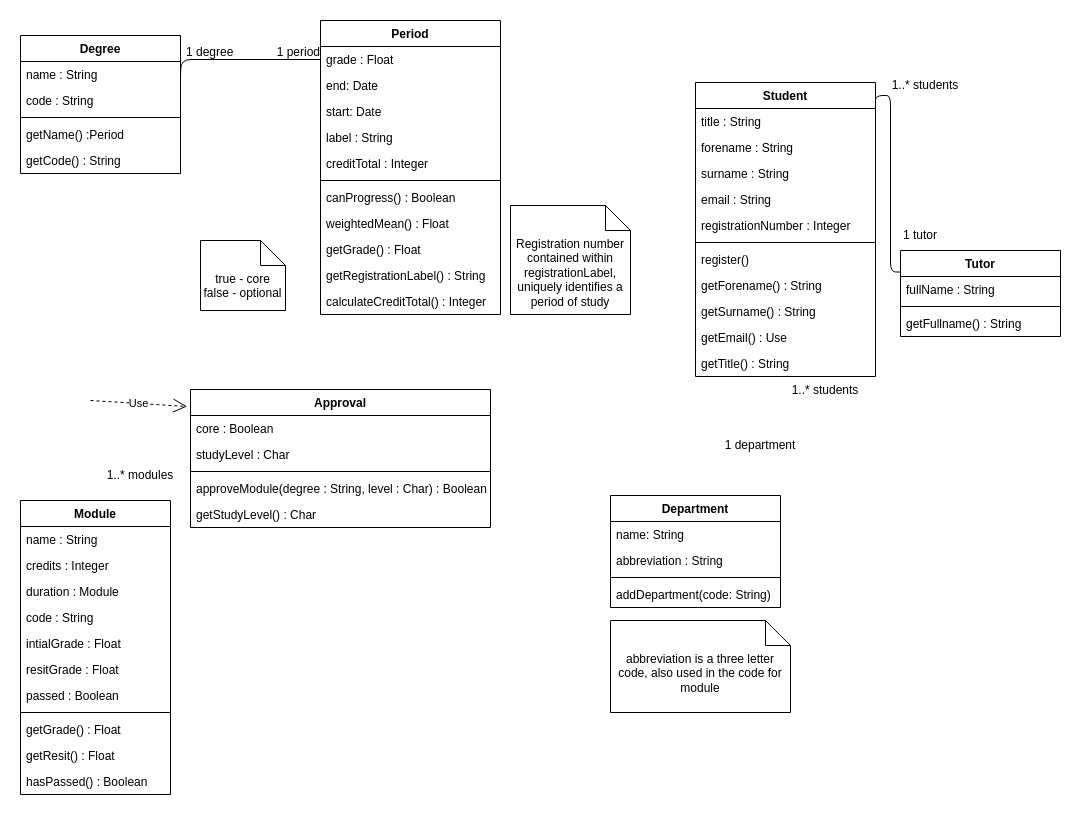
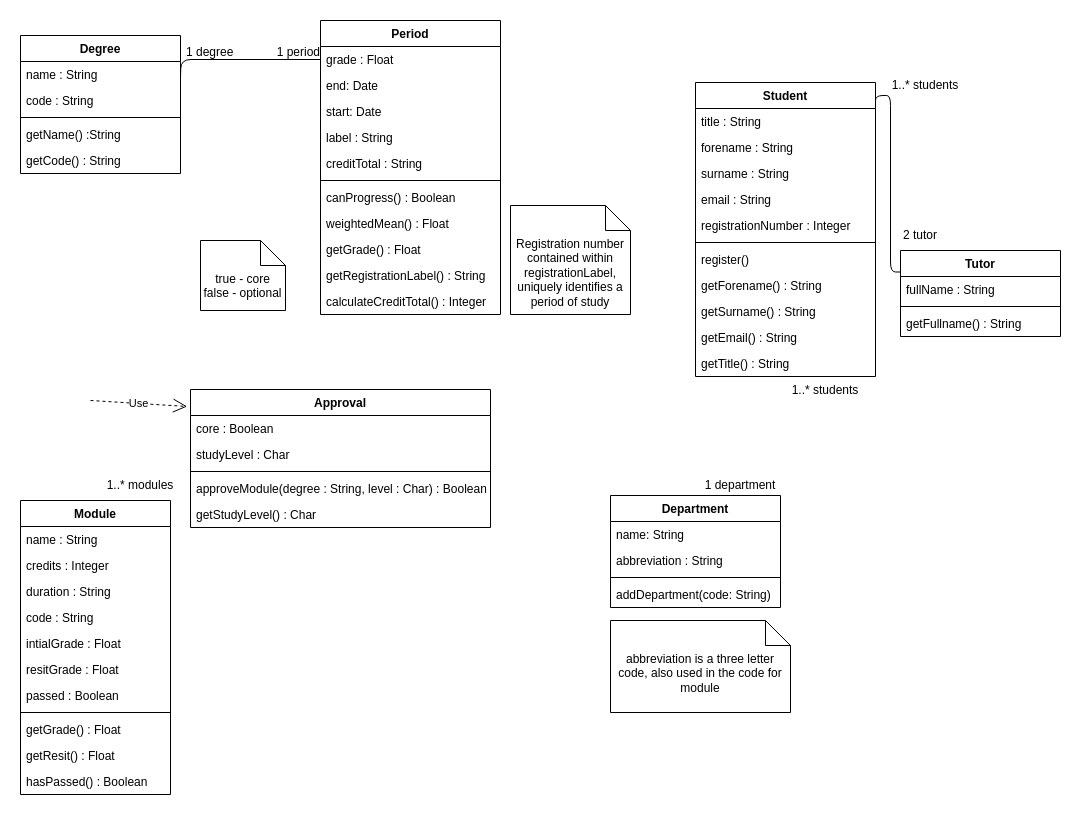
node "getName() :Period": label "getName() :Period" -> "getName() :String"
node "creditTotal : Integer": label "creditTotal : Integer" -> "creditTotal : String"
node "1 tutor": label "1 tutor" -> "2 tutor"
node "getEmail() : Use": label "getEmail() : Use" -> "getEmail() : String"
node "1 department": moved (761, 446) -> (741, 486)
node "1..* modules": moved (141, 476) -> (141, 486)
node "duration : Module": label "duration : Module" -> "duration : String"
